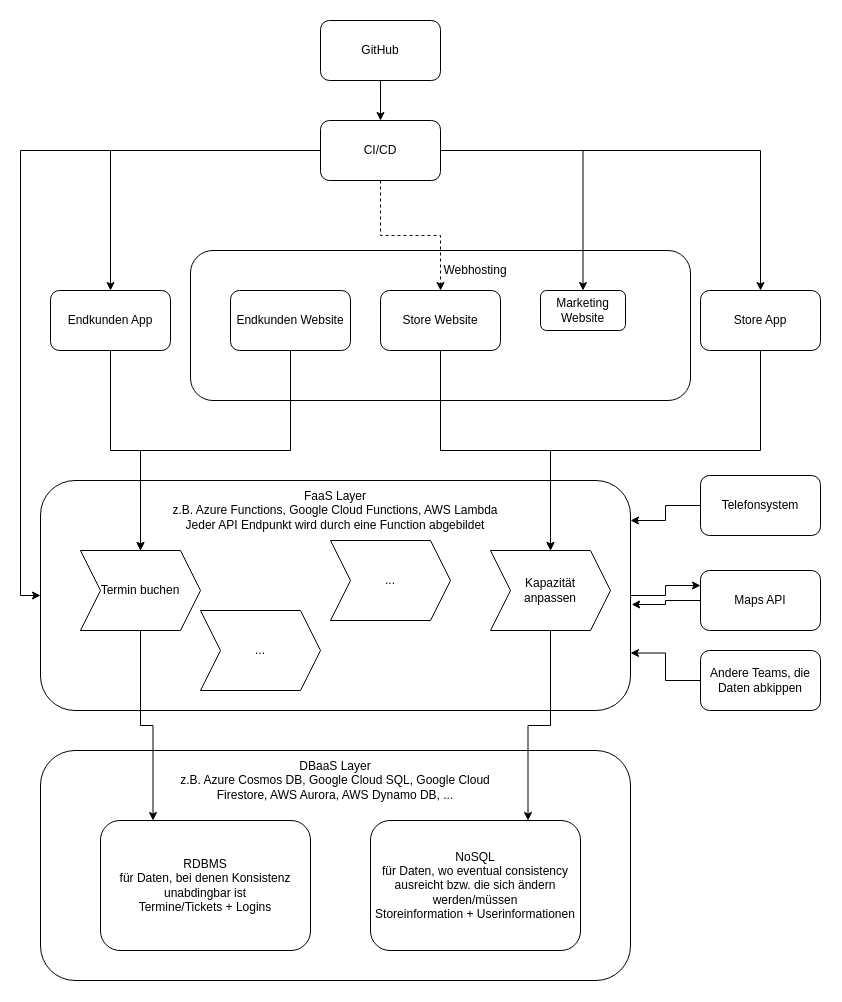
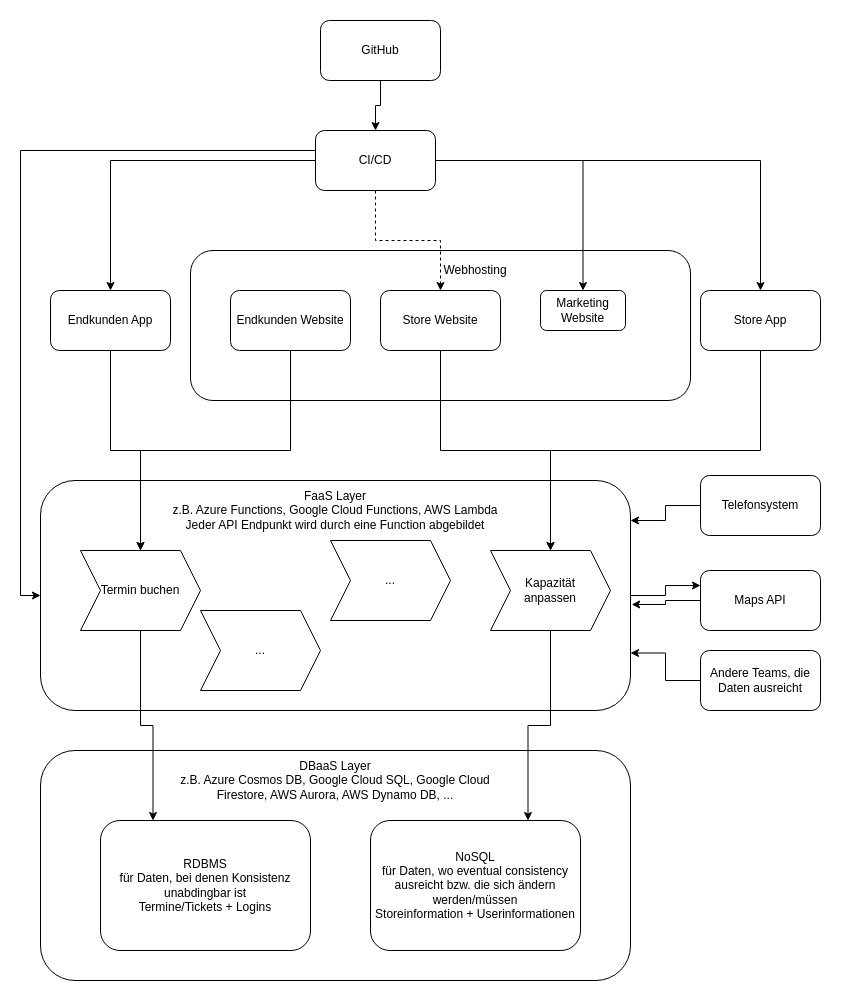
node "CI/CD": moved (381, 151) -> (376, 161)
node "Andere Teams, die Daten abkippen": label "Andere Teams, die Daten abkippen" -> "Andere Teams, die Daten ausreicht"
